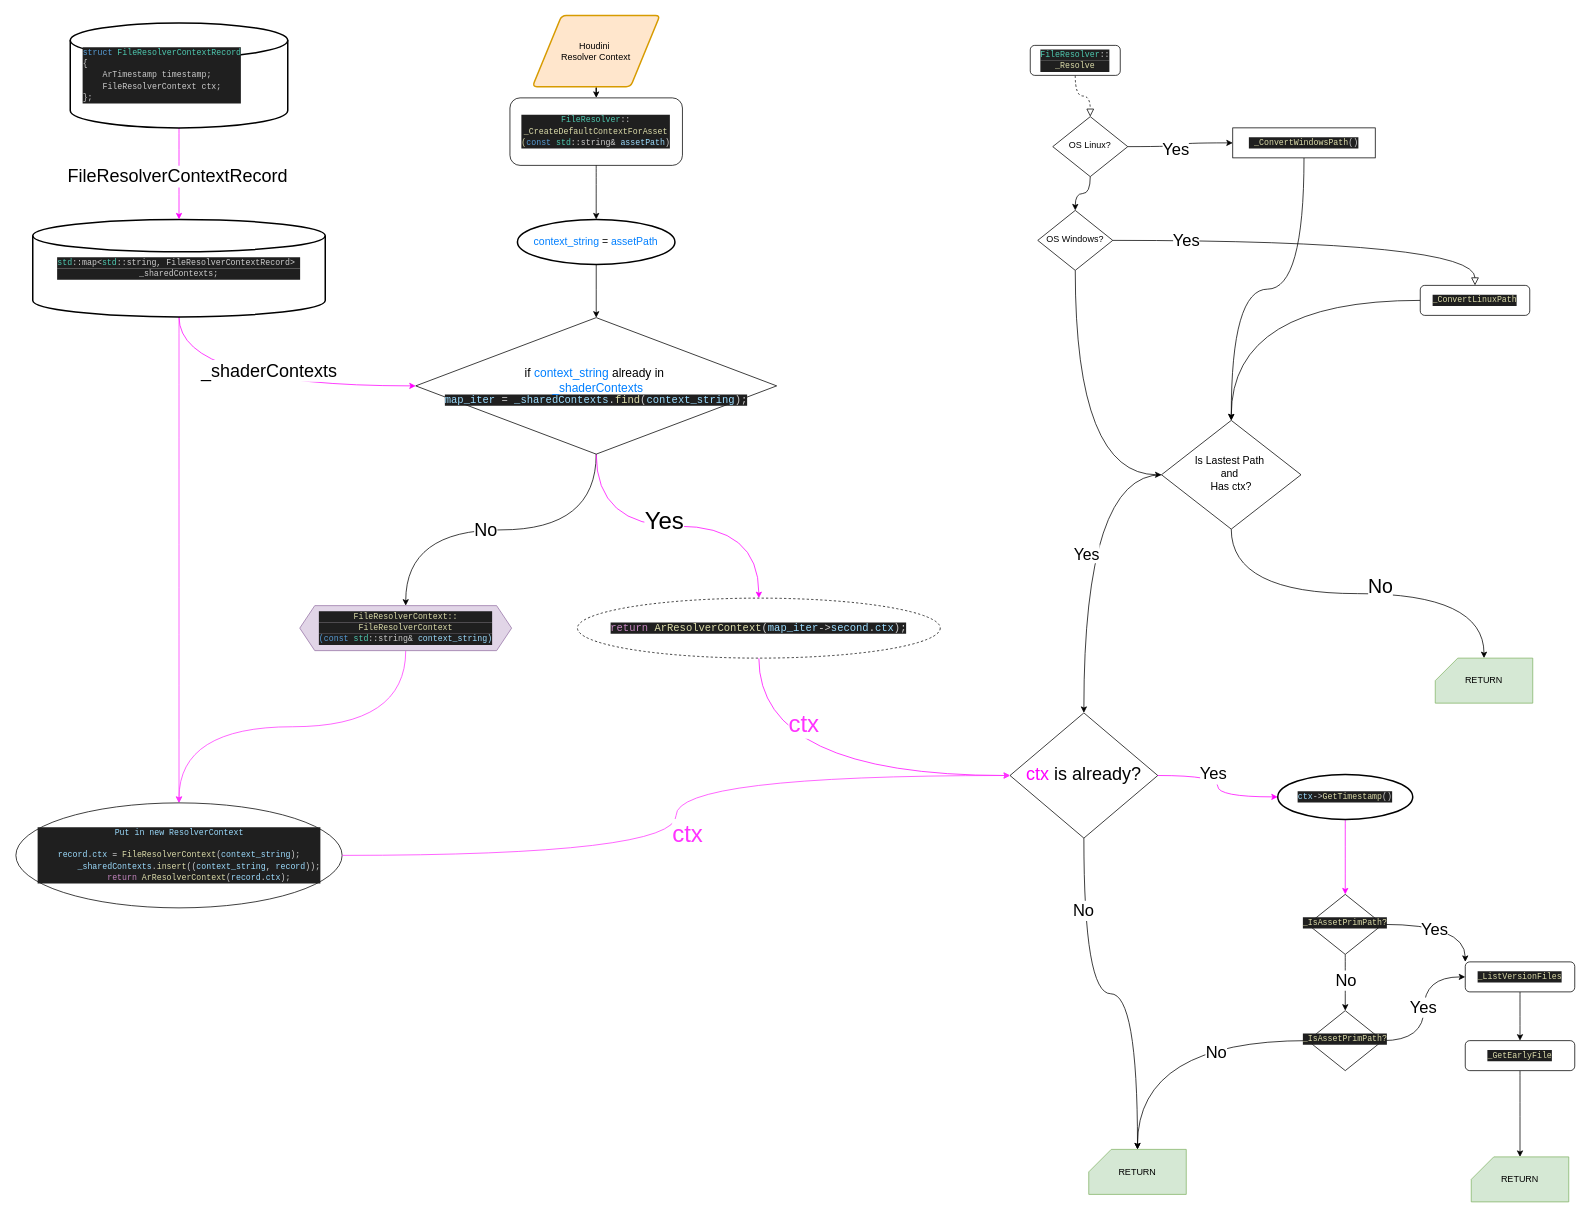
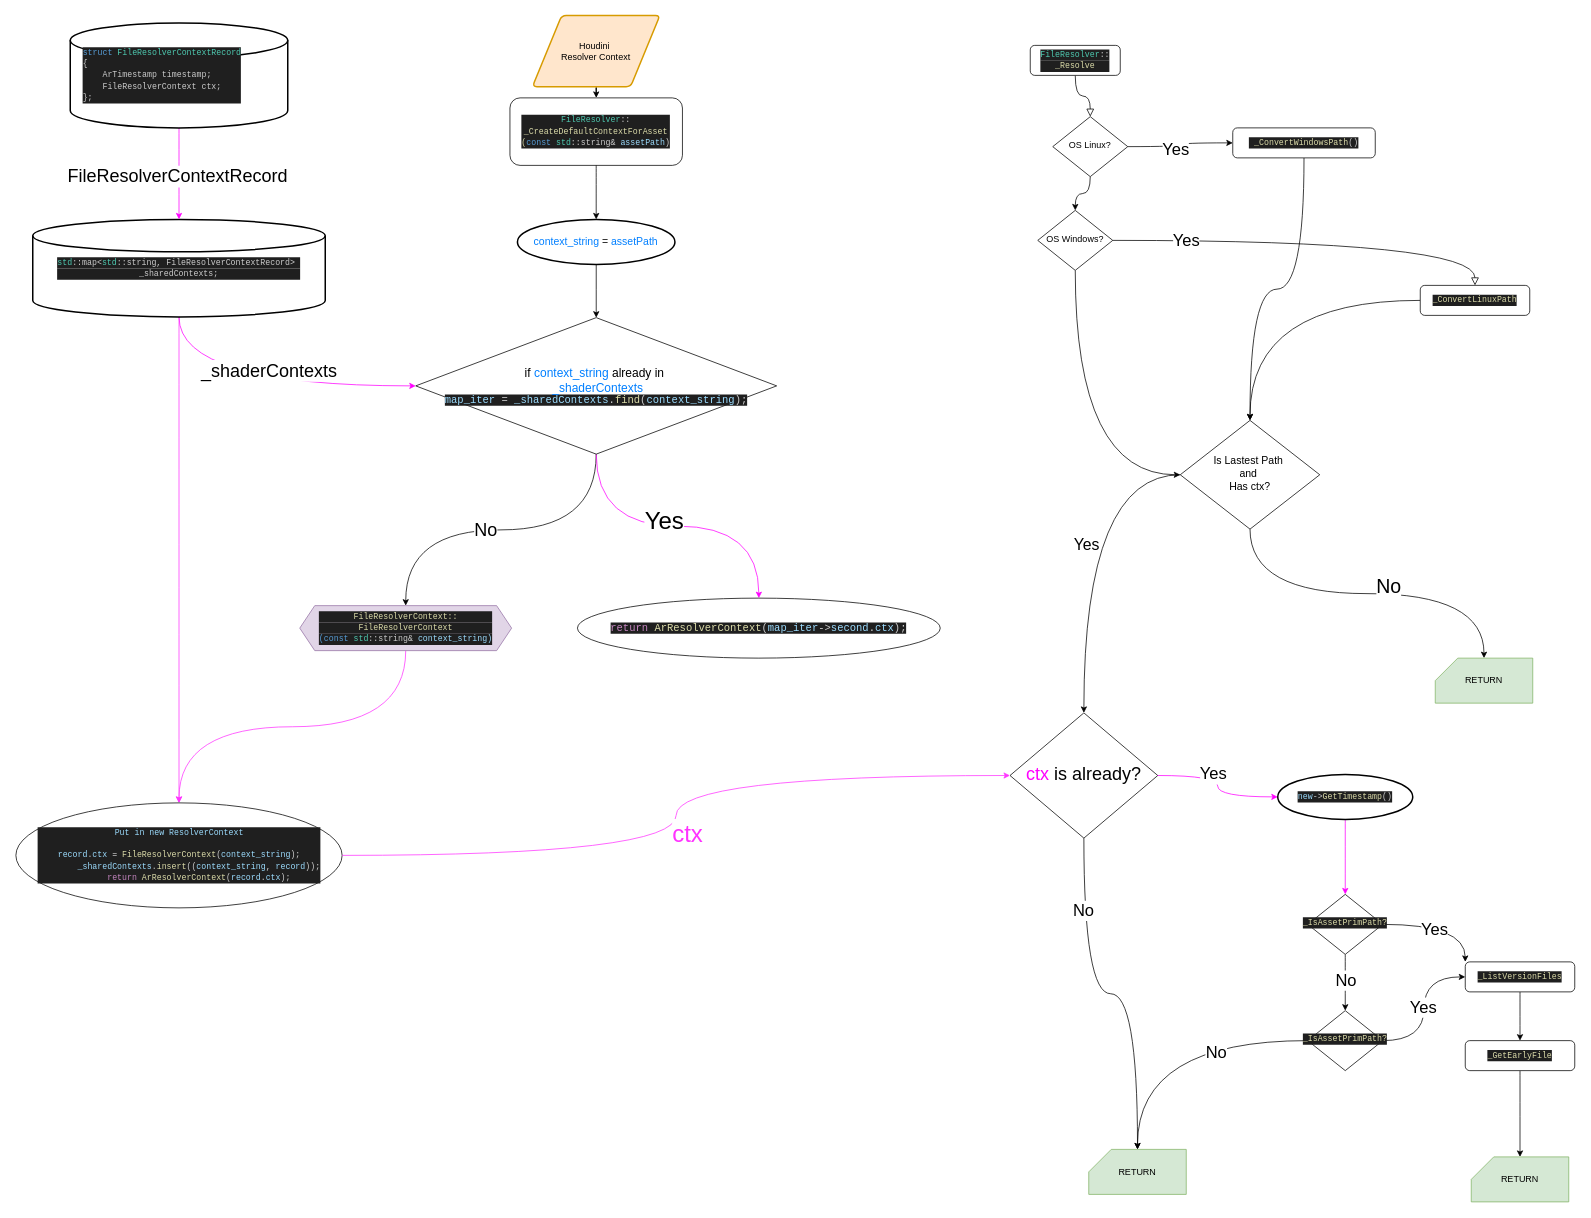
edge "FileResolver:: _Resolve" -> "OS Linux?": style dashed -> solid
node "_ConvertWindowsPath()": shape rectangle -> rounded rectangle
node "Is Lastest Path and Has ctx?": moved (1231, 475) -> (1250, 475)
node "return ArResolverContext(map_iter->second.ctx);": style dashed -> solid
edge "return ArResolverContext(map_iter->second.ctx);" -> "ctx is already?": removed, label "ctx"
node "ctx->GetTimestamp()": label "ctx->GetTimestamp()" -> "new->GetTimestamp()"
